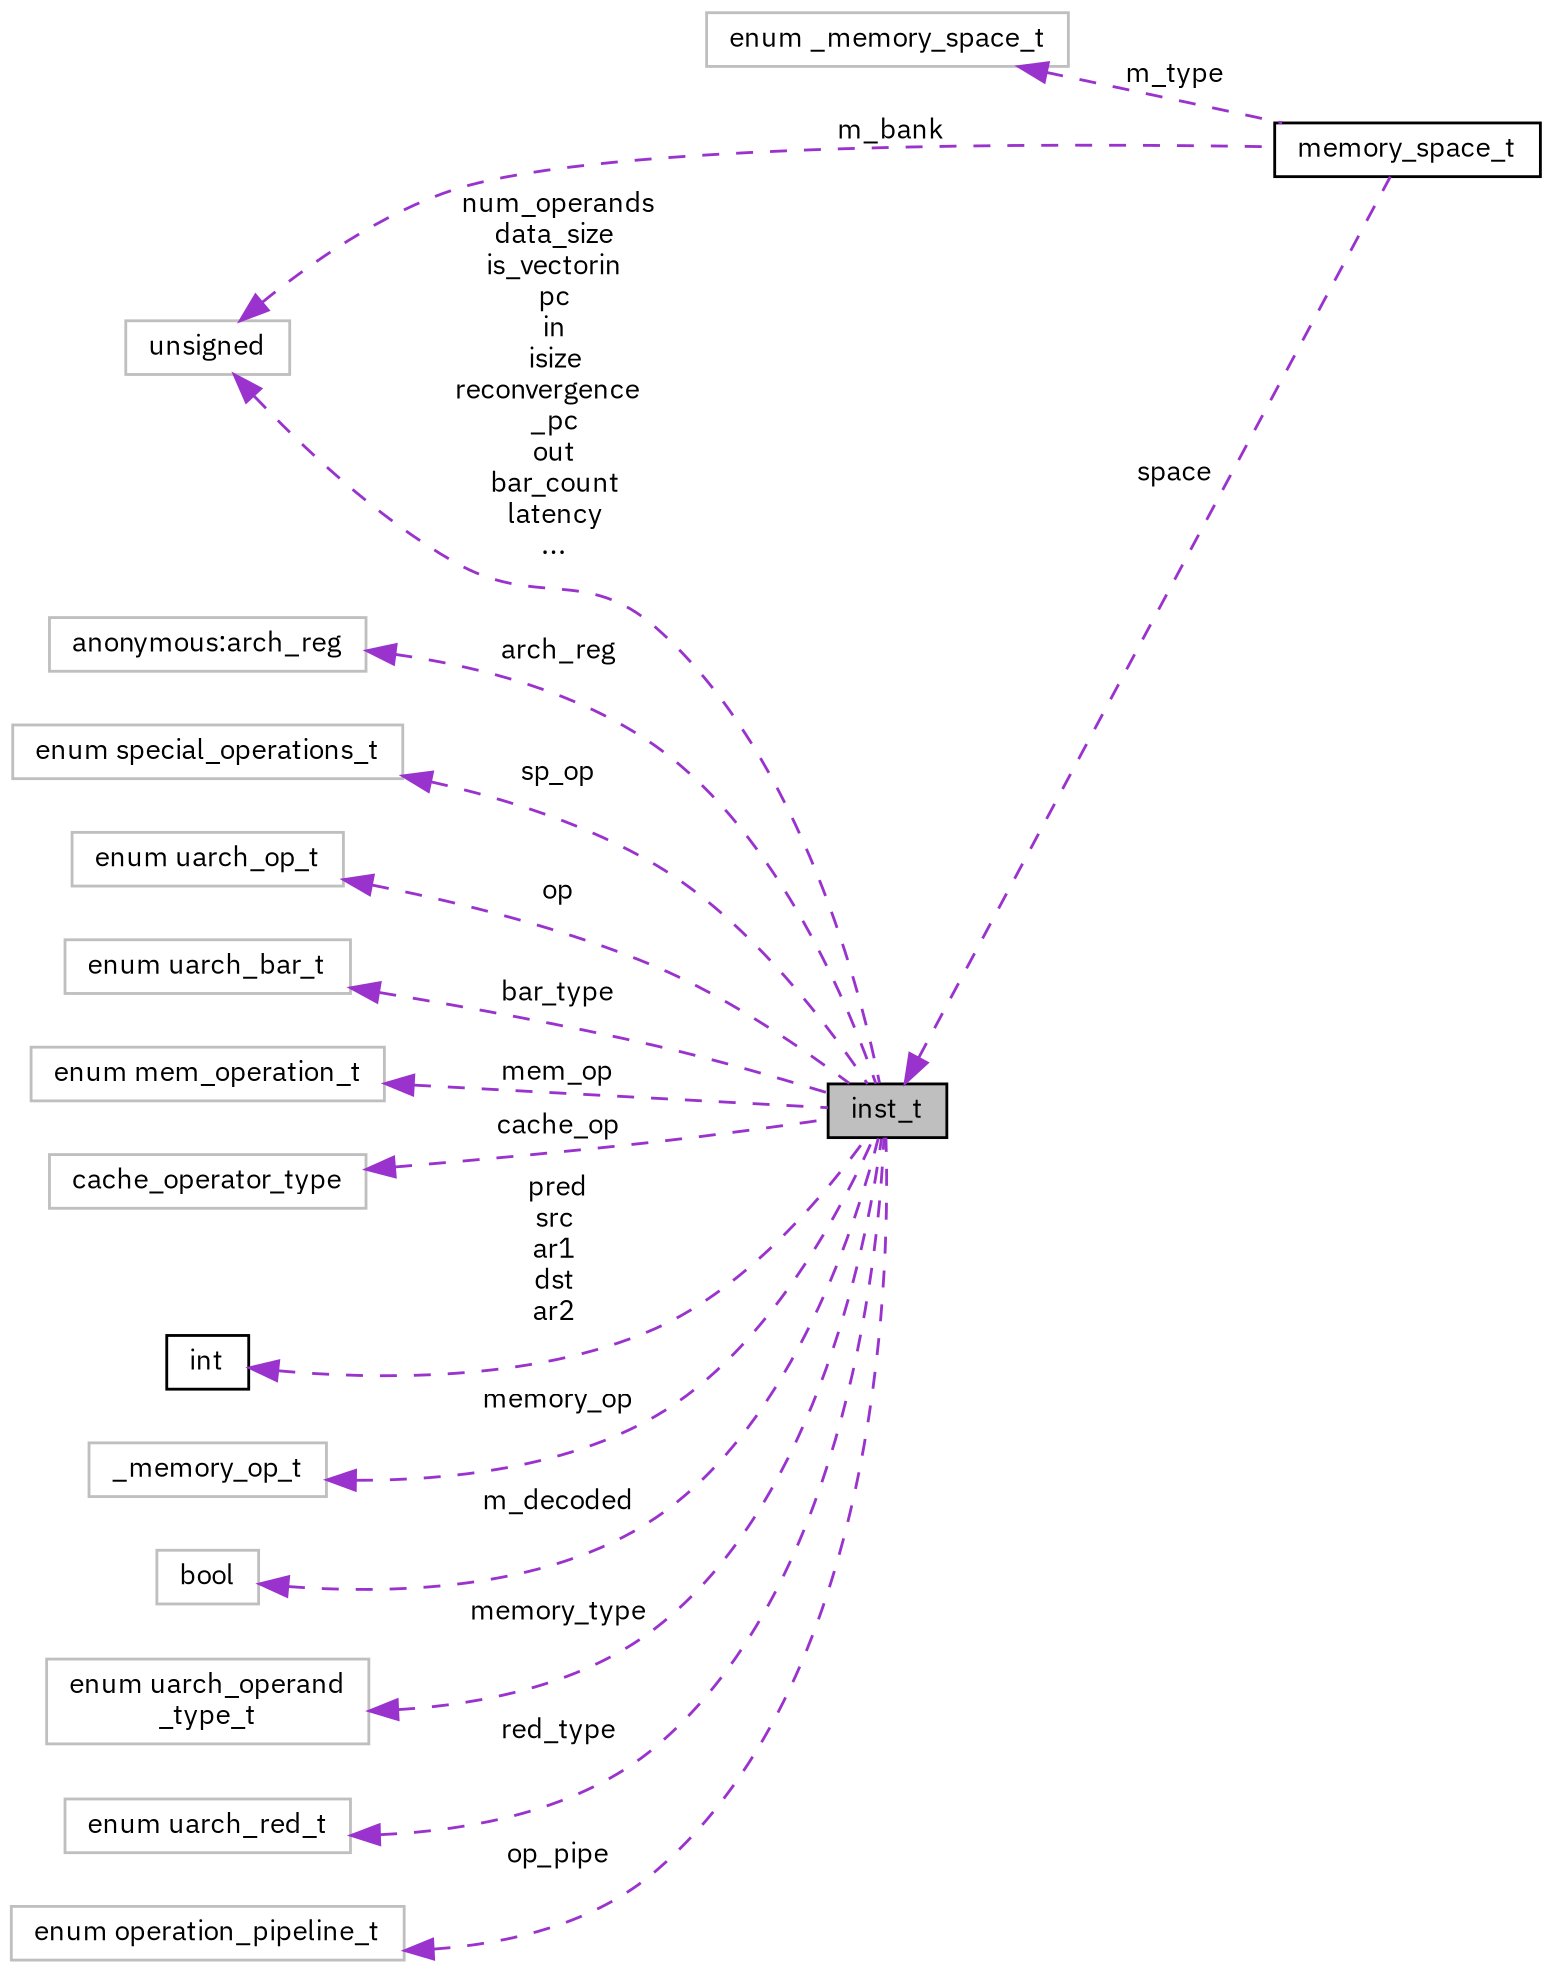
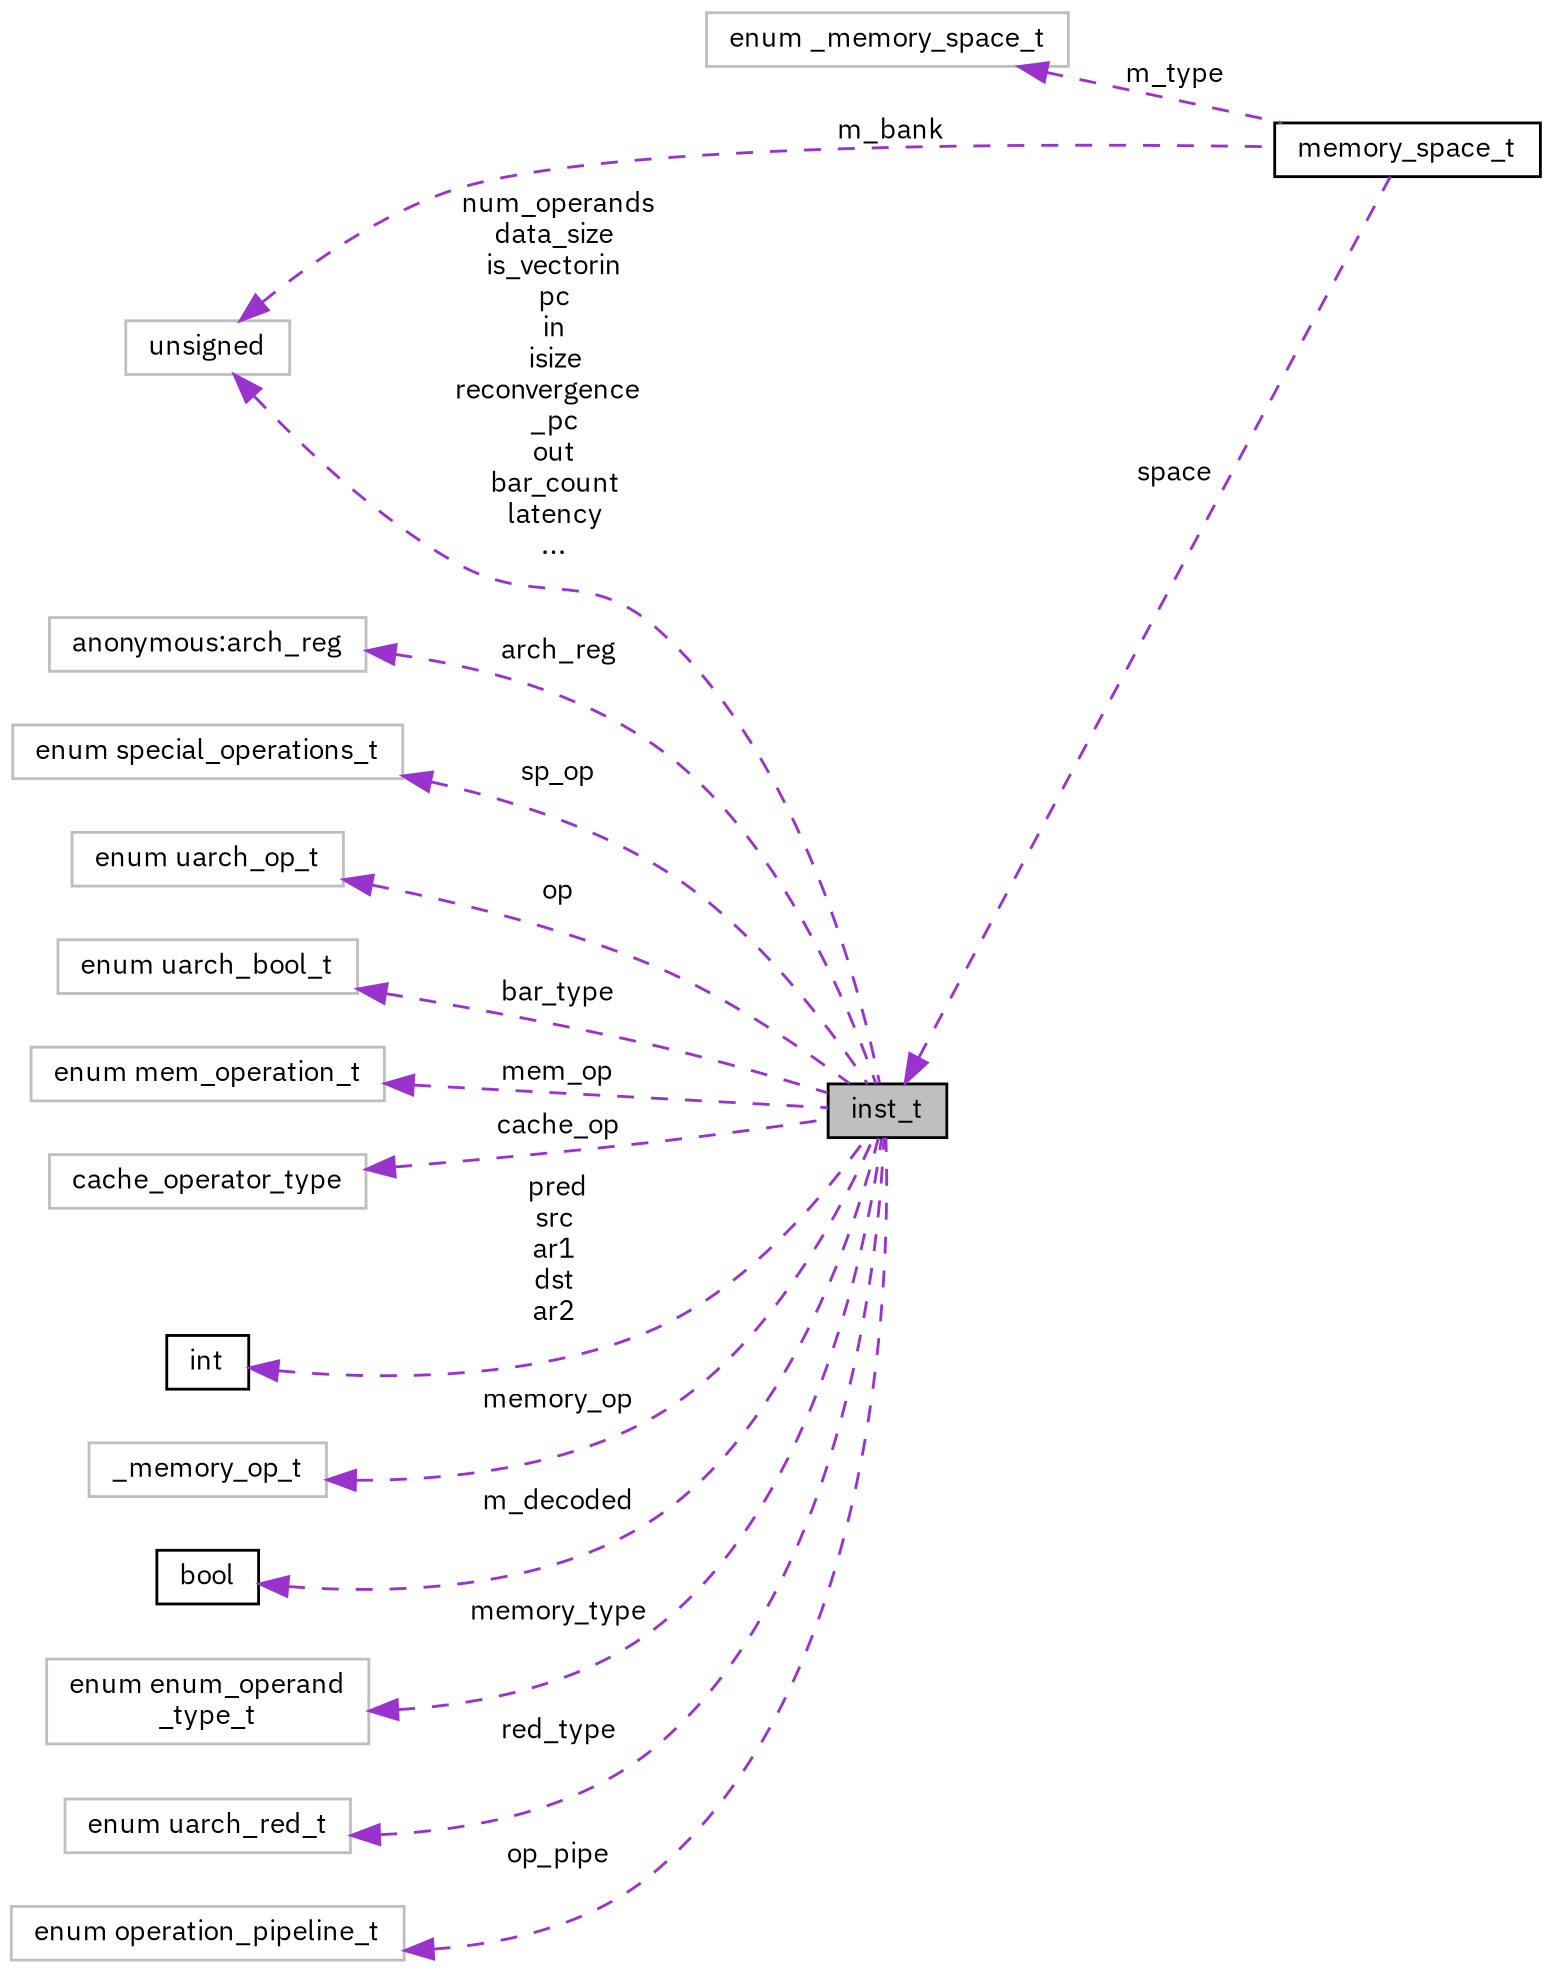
node "enum uarch_bar_t": label "enum uarch_bar_t" -> "enum uarch_bool_t"
node "bool": color grey75 -> black
node "enum uarch_operand _type_t": label "enum uarch_operand _type_t" -> "enum enum_operand _type_t"
